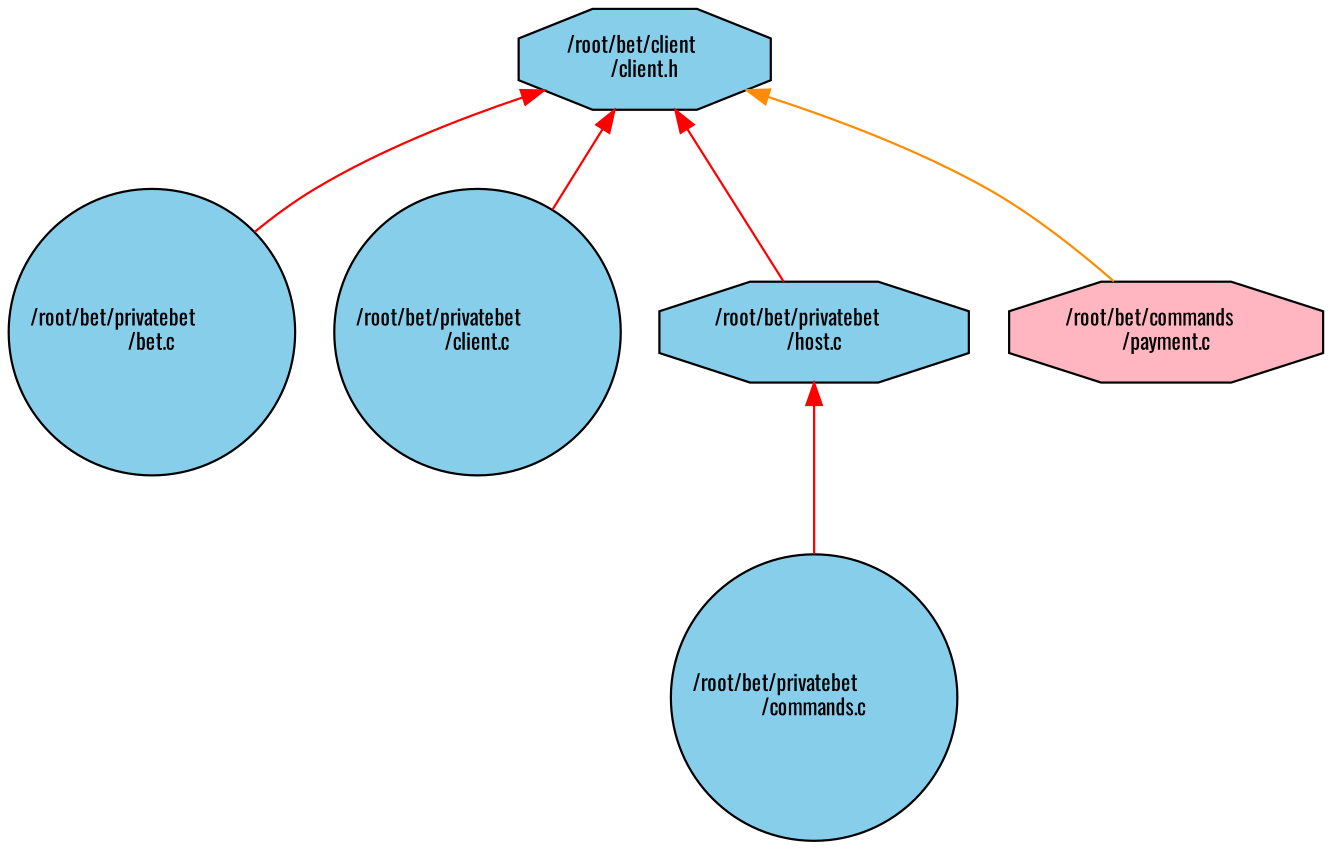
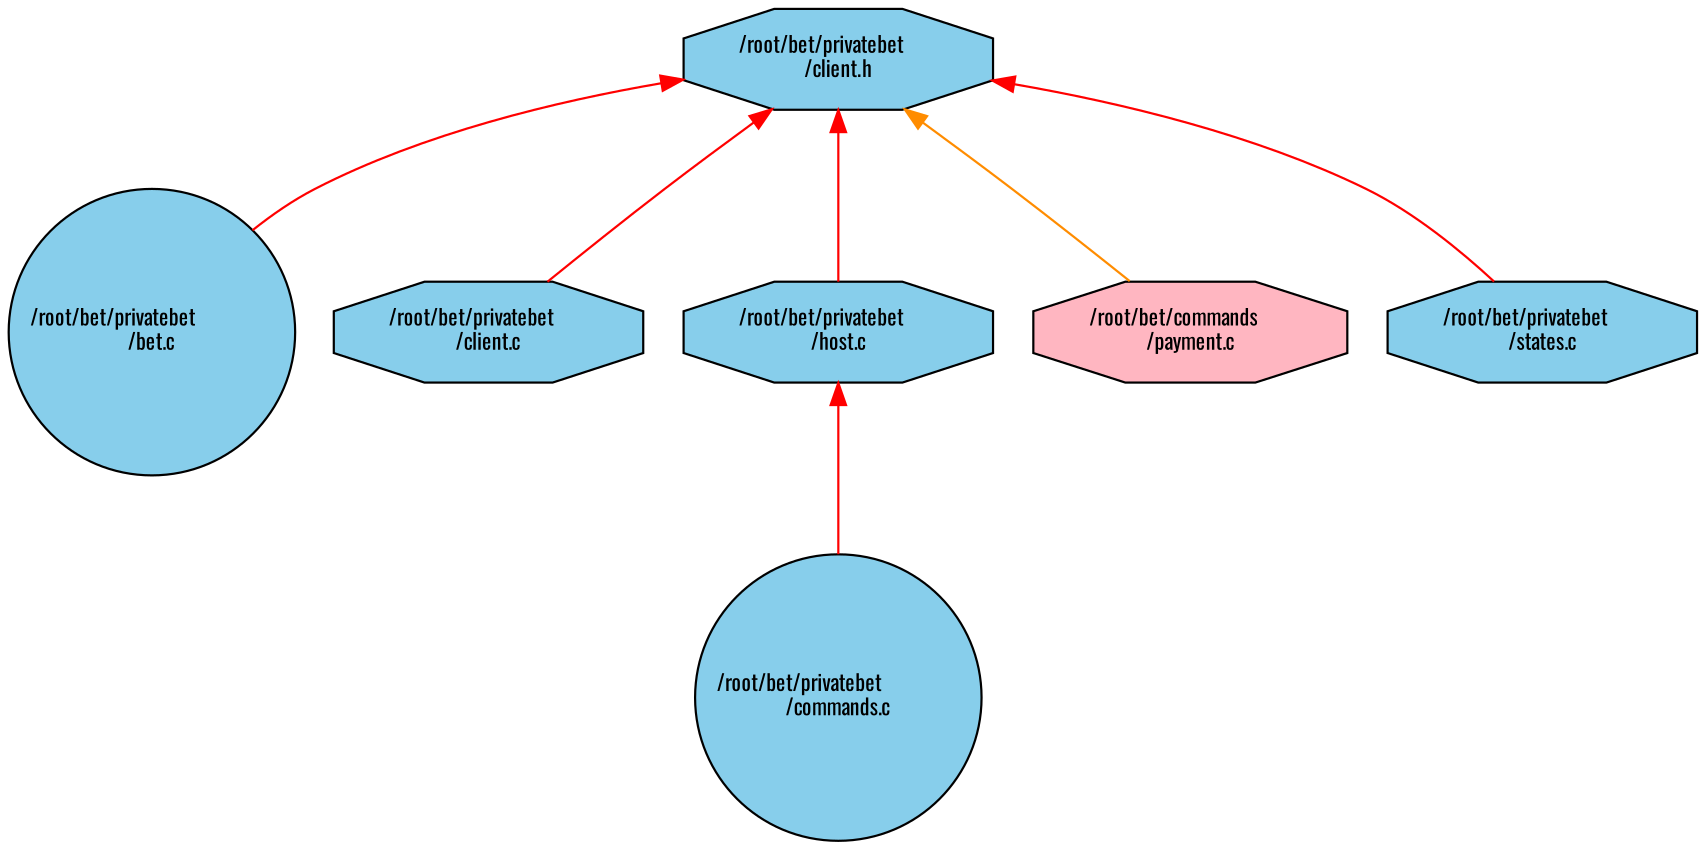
node "/root/bet/client /client.h": label "/root/bet/client /client.h" -> "/root/bet/privatebet /client.h"
node "/root/bet/privatebet /client.c": shape circle -> octagon
node "/root/bet/privatebet /states.c": added
